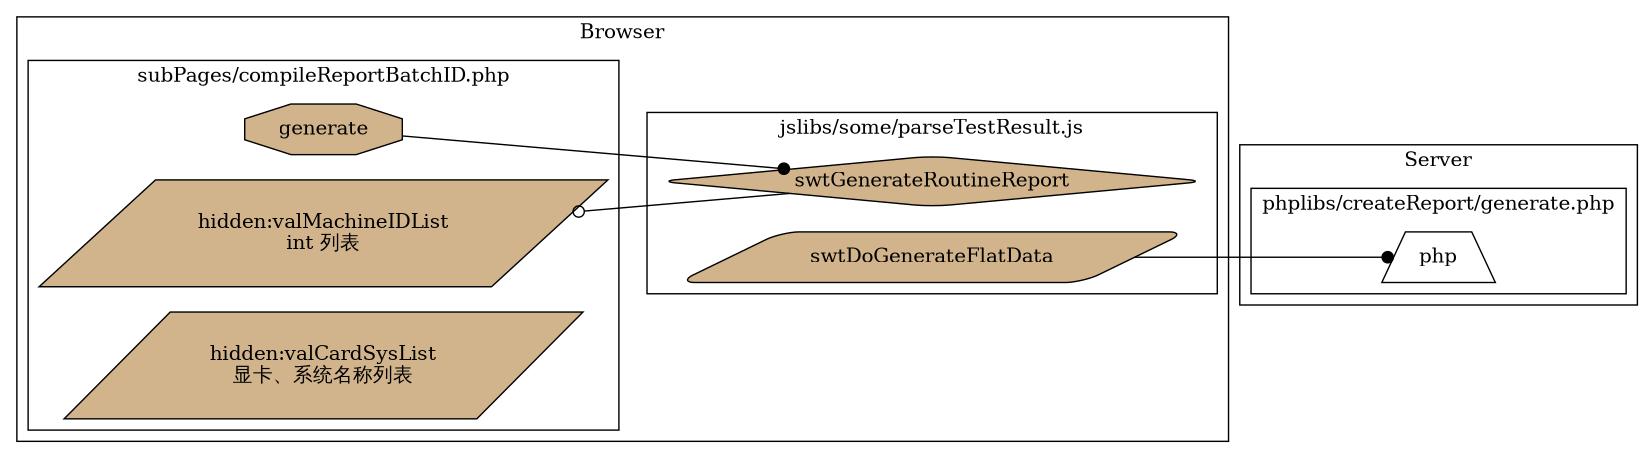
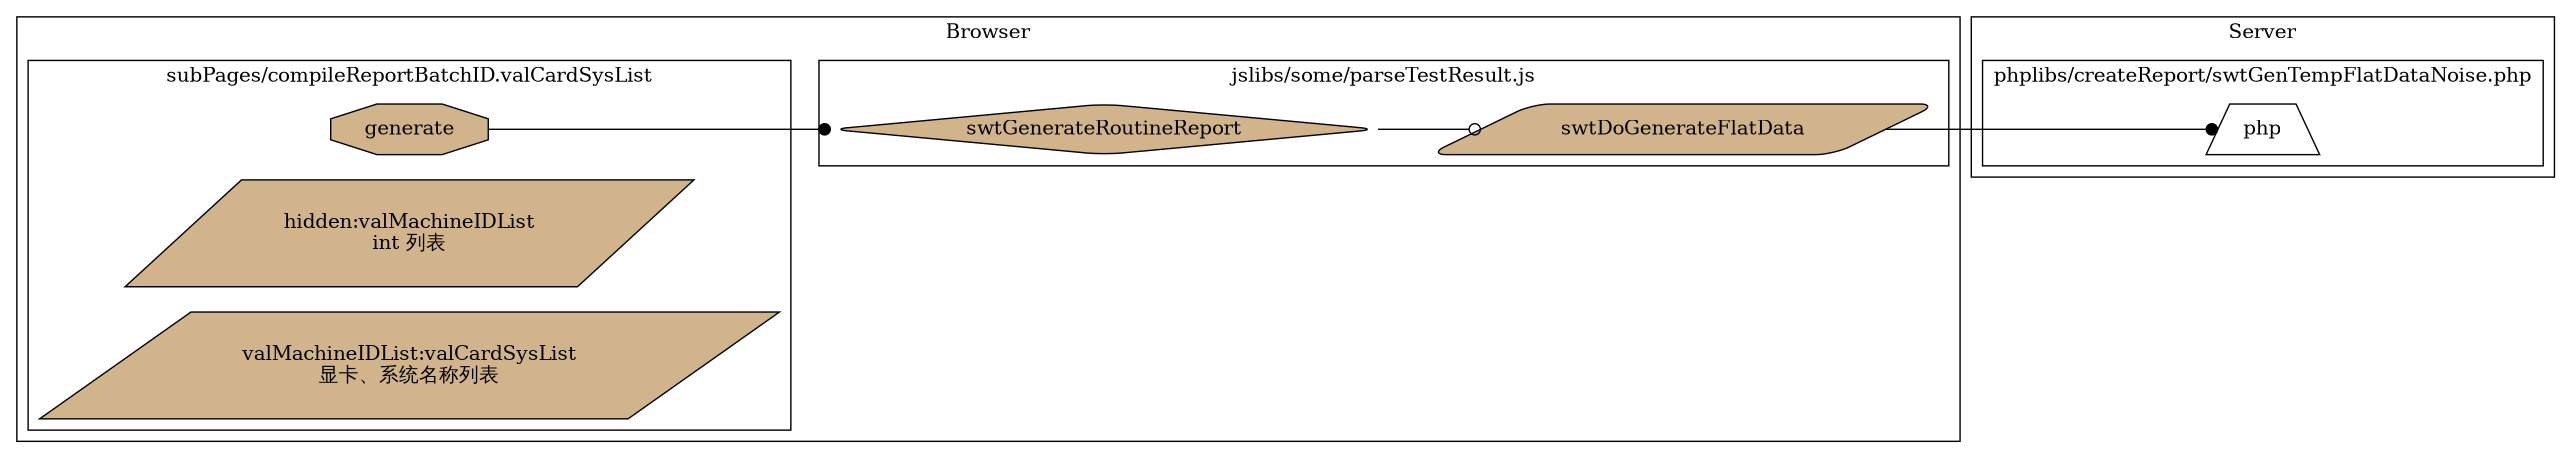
cluster "subPages/compileReportBatchID.php": label "subPages/compileReportBatchID.php" -> "subPages/compileReportBatchID.valCardSysList"
edge "swtGenerateRoutineReport" -> "hidden:valMachineIDList int 列表": now "swtGenerateRoutineReport" -> "swtDoGenerateFlatData"
cluster "phplibs/createReport/generate.php": label "phplibs/createReport/generate.php" -> "phplibs/createReport/swtGenTempFlatDataNoise.php"
node "hidden:valCardSysList 显卡、系统名称列表": label "hidden:valCardSysList 显卡、系统名称列表" -> "valMachineIDList:valCardSysList 显卡、系统名称列表"
